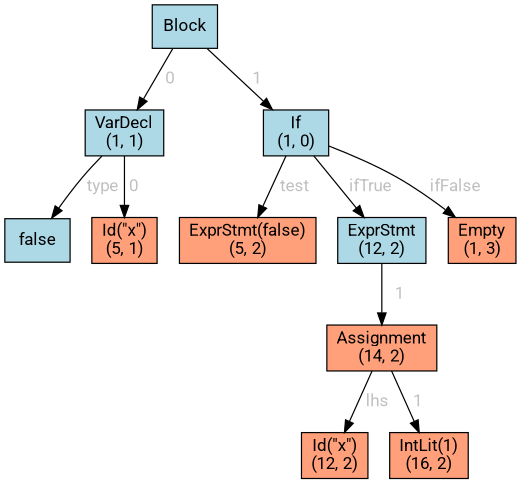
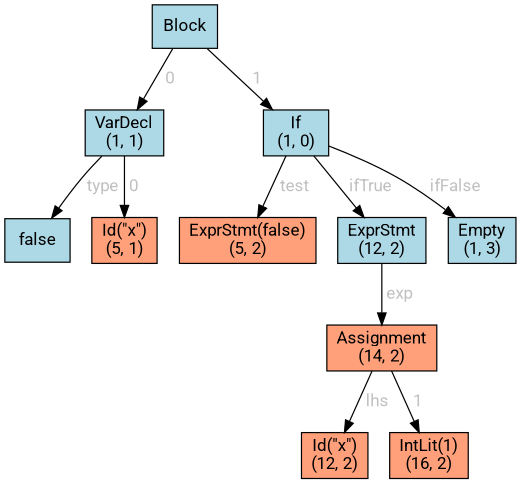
node "Empty (1, 3)": fillcolor lightsalmon -> lightblue
edge "ExprStmt (12, 2)" -> "Assignment (14, 2)": label " 1" -> " exp"
